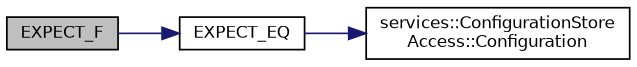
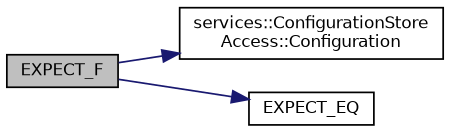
edge "EXPECT_EQ" -> "services::ConfigurationStore Access::Configuration": now "EXPECT_F" -> "services::ConfigurationStore Access::Configuration"
